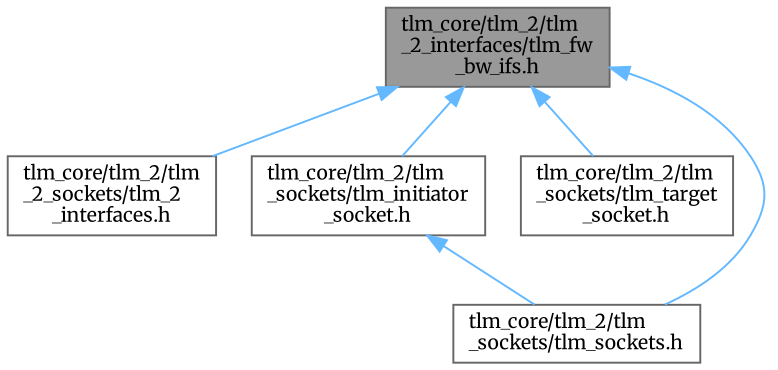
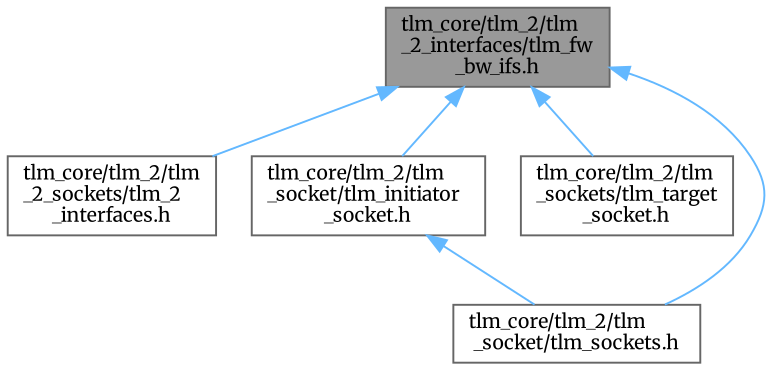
node "tlm_core/tlm_2/tlm _sockets/tlm_initiator _socket.h": label "tlm_core/tlm_2/tlm _sockets/tlm_initiator _socket.h" -> "tlm_core/tlm_2/tlm _socket/tlm_initiator _socket.h"
node "tlm_core/tlm_2/tlm _sockets/tlm_sockets.h": label "tlm_core/tlm_2/tlm _sockets/tlm_sockets.h" -> "tlm_core/tlm_2/tlm _socket/tlm_sockets.h"
